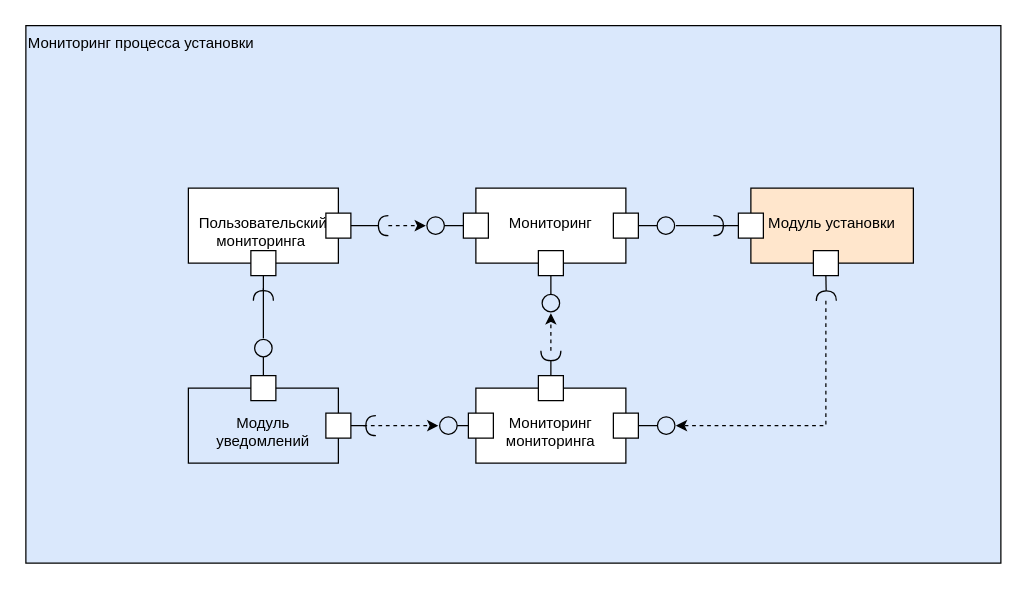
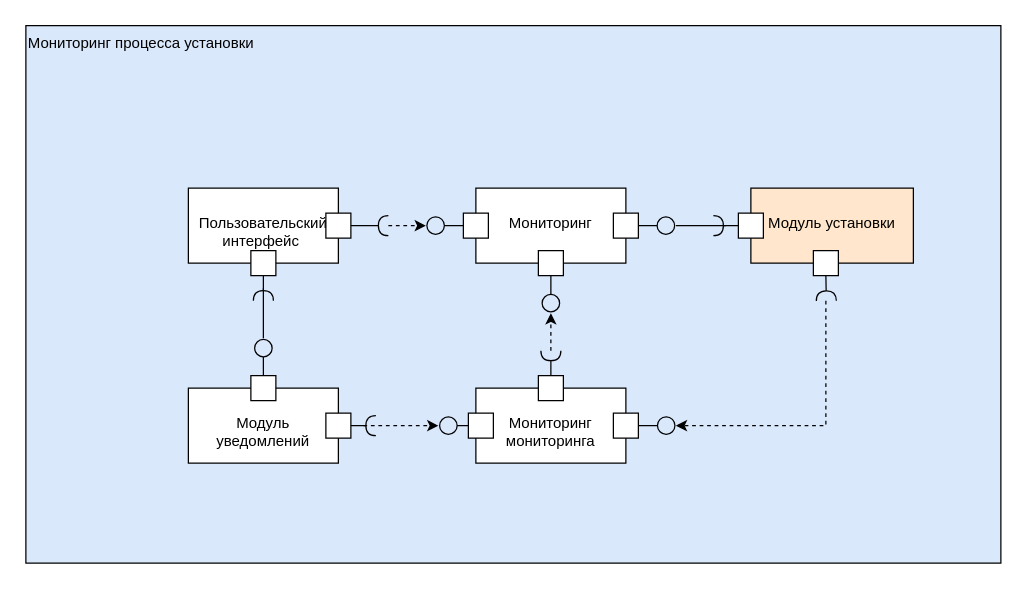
node "Пользовательский мониторинга": label "Пользовательский мониторинга" -> "Пользовательский интерфейс"
node "Модуль уведомлений": fillcolor #dae8fc -> #ffffff
